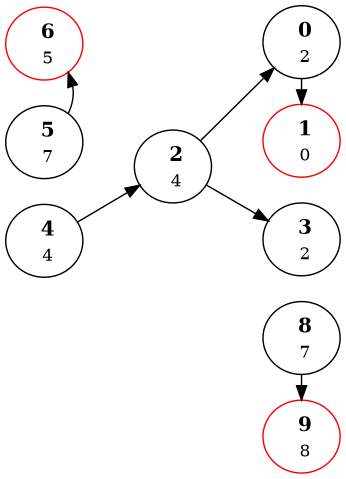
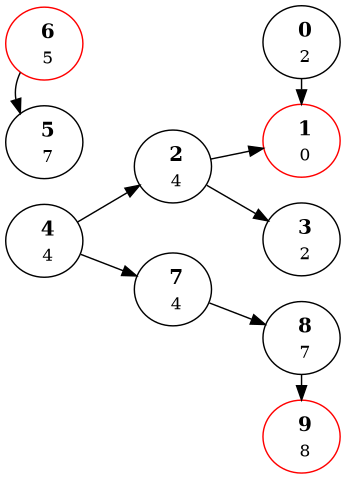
edge "5" -> "6": reversed
edge "2" -> "0": now "2" -> "1"
node "7": added
